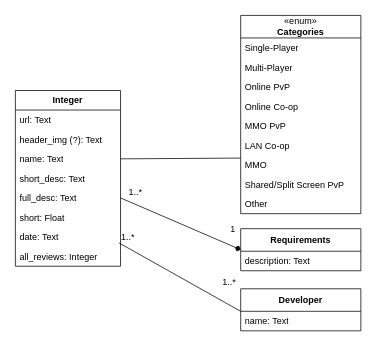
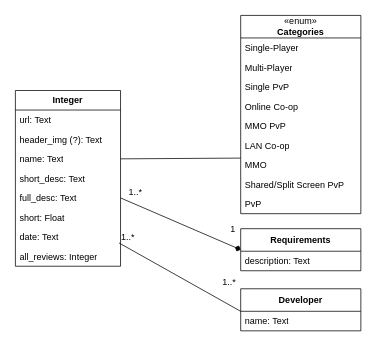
node "Online PvP": label "Online PvP" -> "Single PvP"
node "Other": label "Other" -> "PvP"
